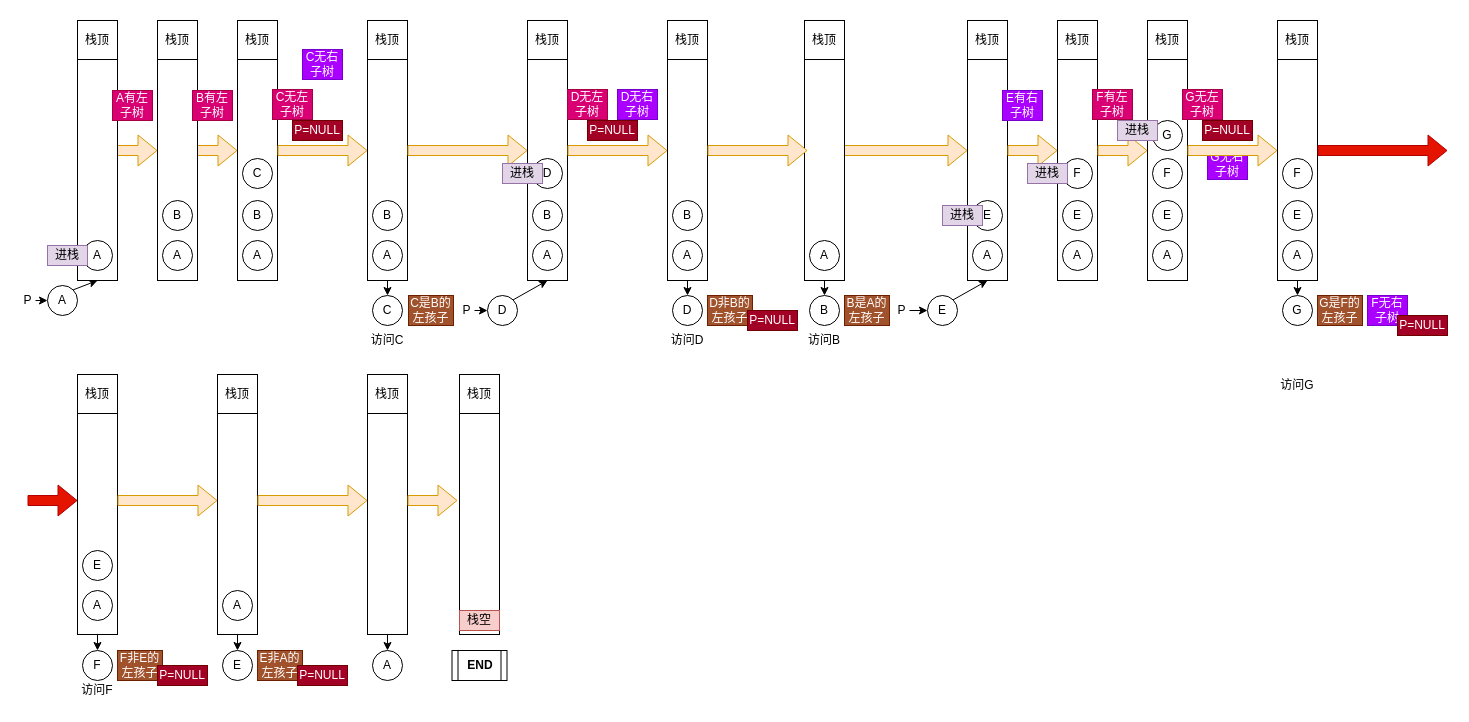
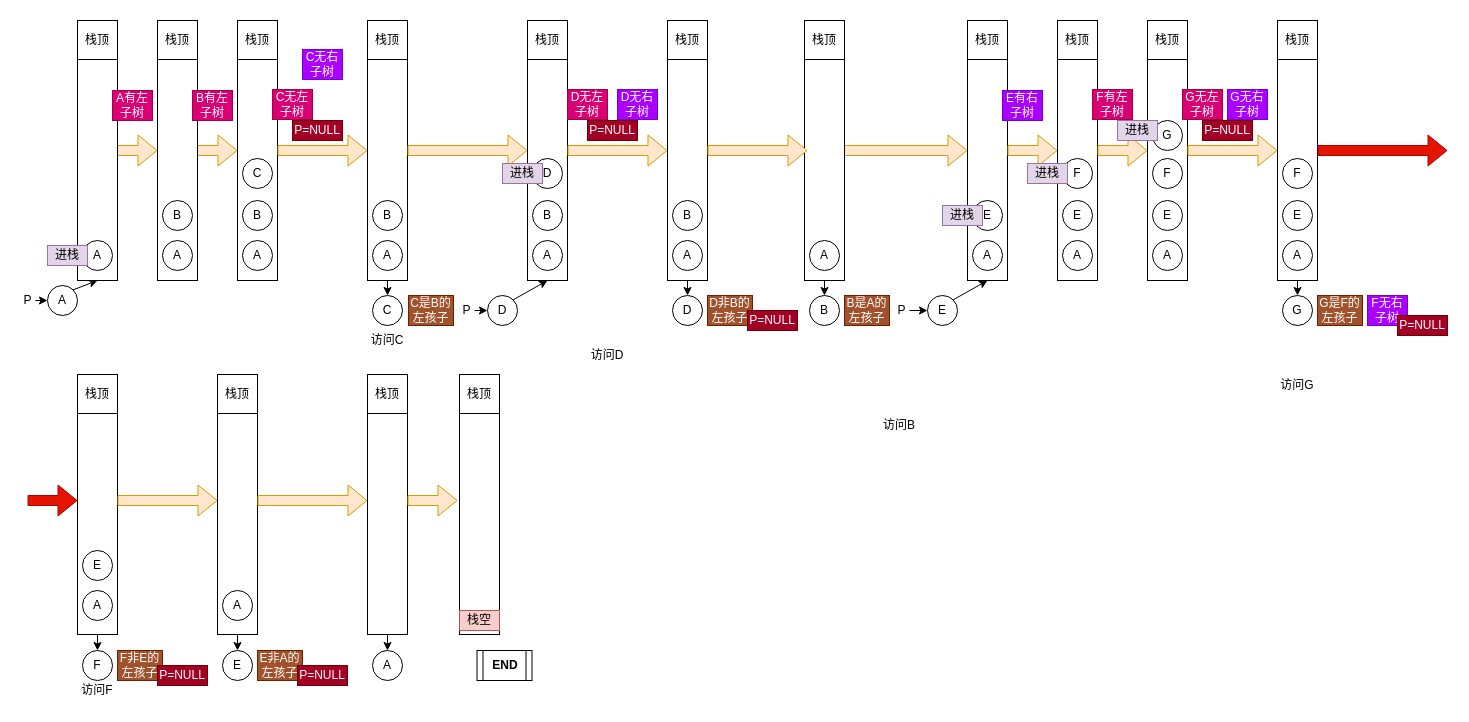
node "G无右子树": moved (1228, 165) -> (1248, 105)
node "访问D": moved (688, 341) -> (608, 356)
node "访问B": moved (825, 341) -> (900, 426)
node "END": moved (480, 666) -> (505, 666)
